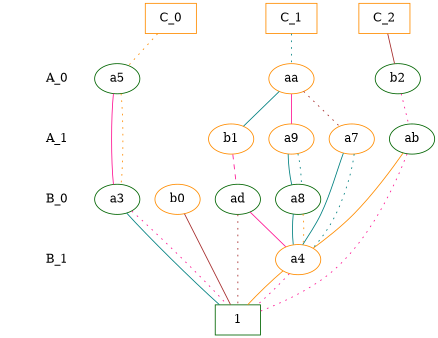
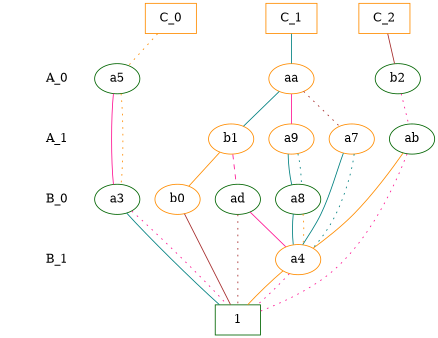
edge "C_1" -- "aa": style dotted -> solid
edge "b1" -- "b0": added
